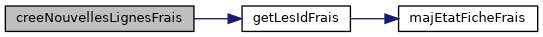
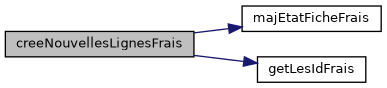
edge "getLesIdFrais" -> "majEtatFicheFrais": now "creeNouvellesLignesFrais" -> "majEtatFicheFrais"
